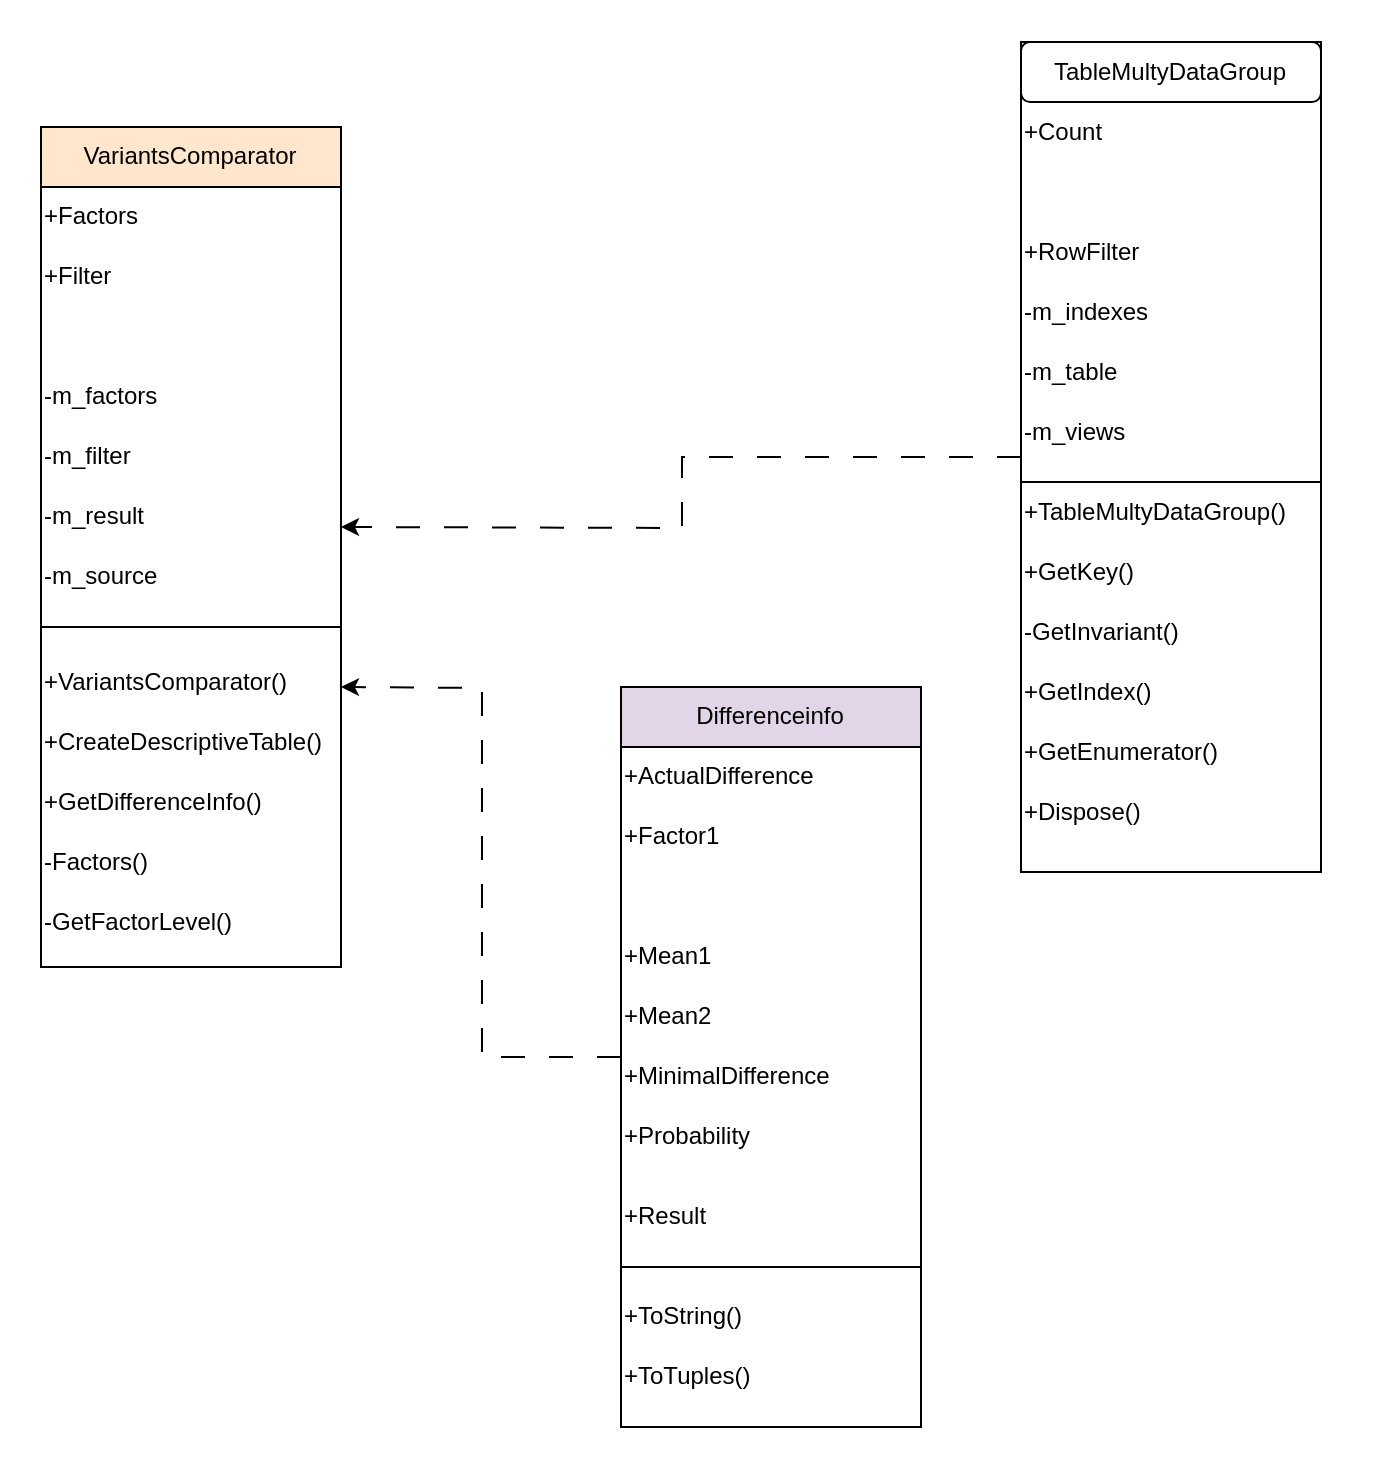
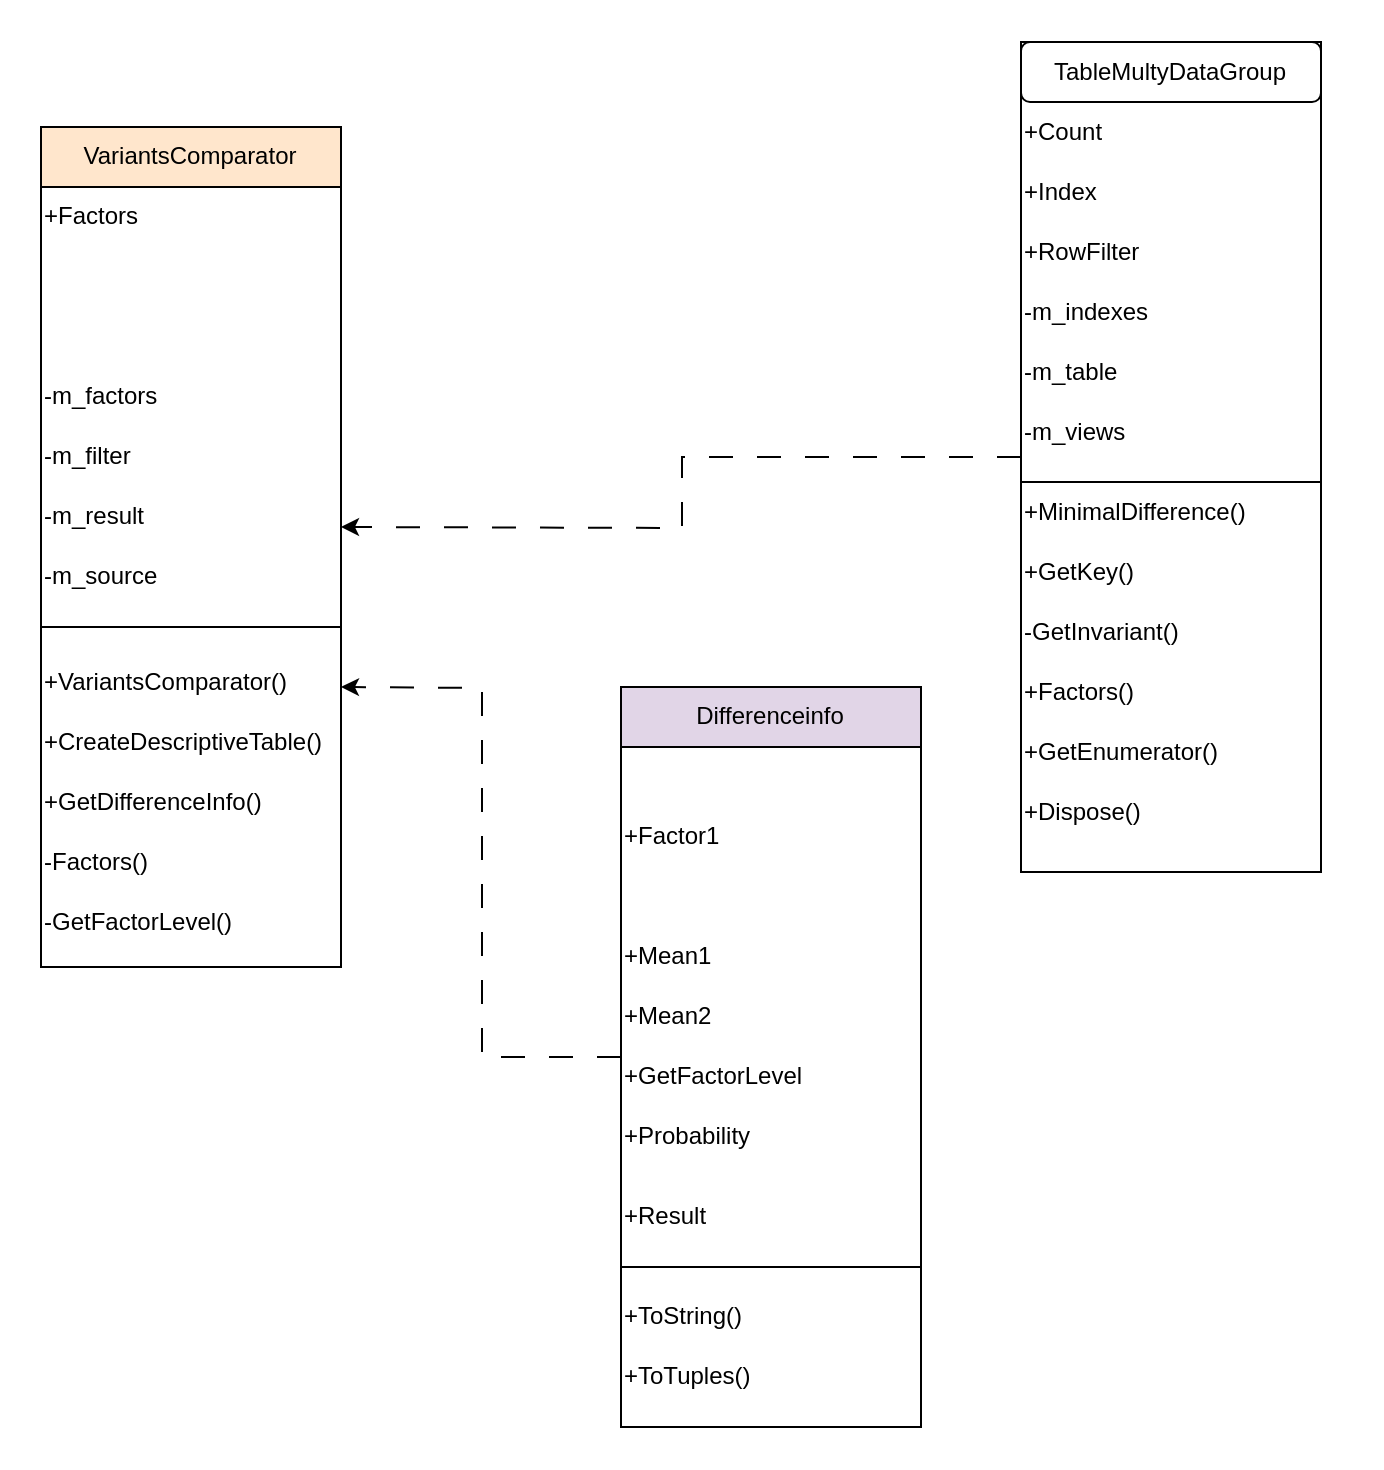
node "+Index": added
node "+Filter": removed
node "+TableMultyDataGroup()": label "+TableMultyDataGroup()" -> "+MinimalDifference()"
node "+GetIndex()": label "+GetIndex()" -> "+Factors()"
node "+ActualDifference": removed
node "+MinimalDifference": label "+MinimalDifference" -> "+GetFactorLevel"
